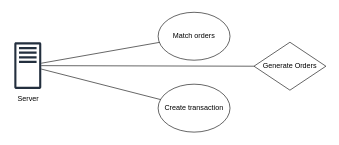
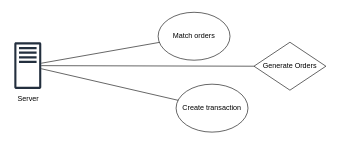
node "Create transaction": moved (194, 108) -> (212, 108)
